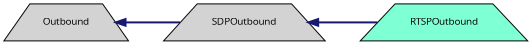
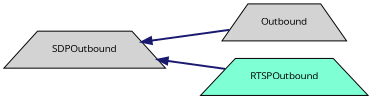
edge "SDPOutbound" -> "Outbound": reversed
